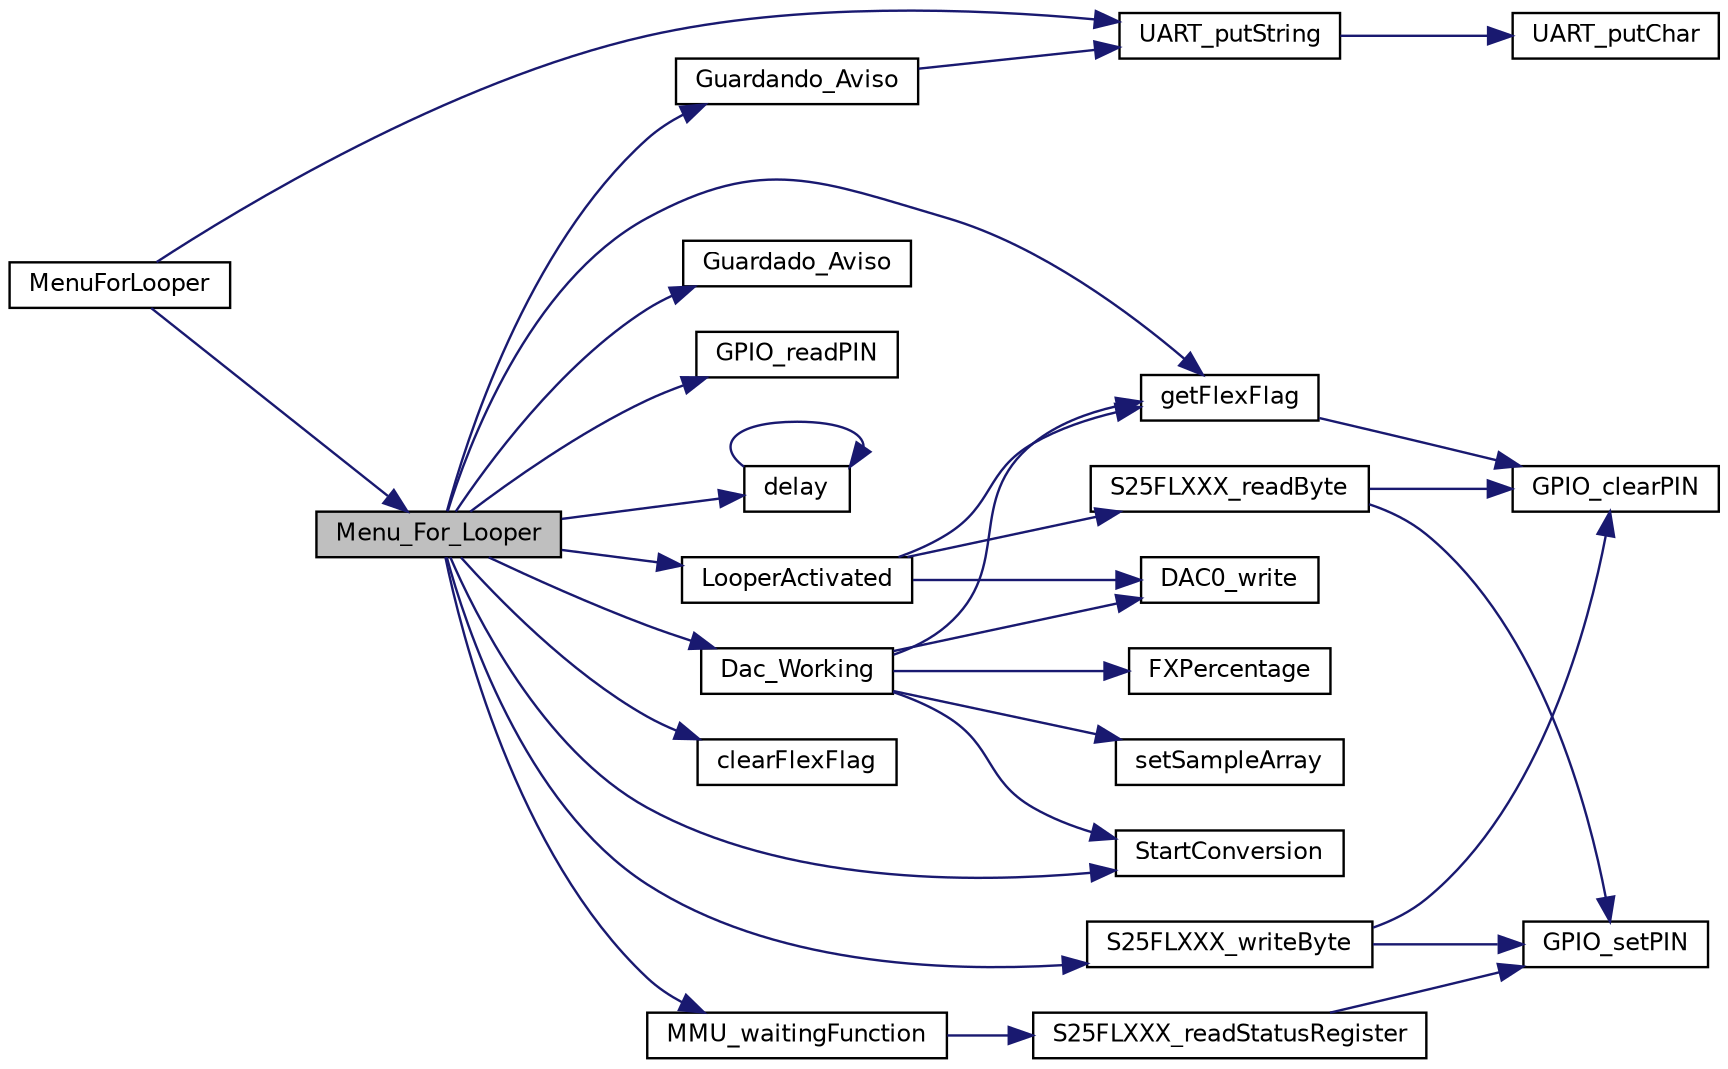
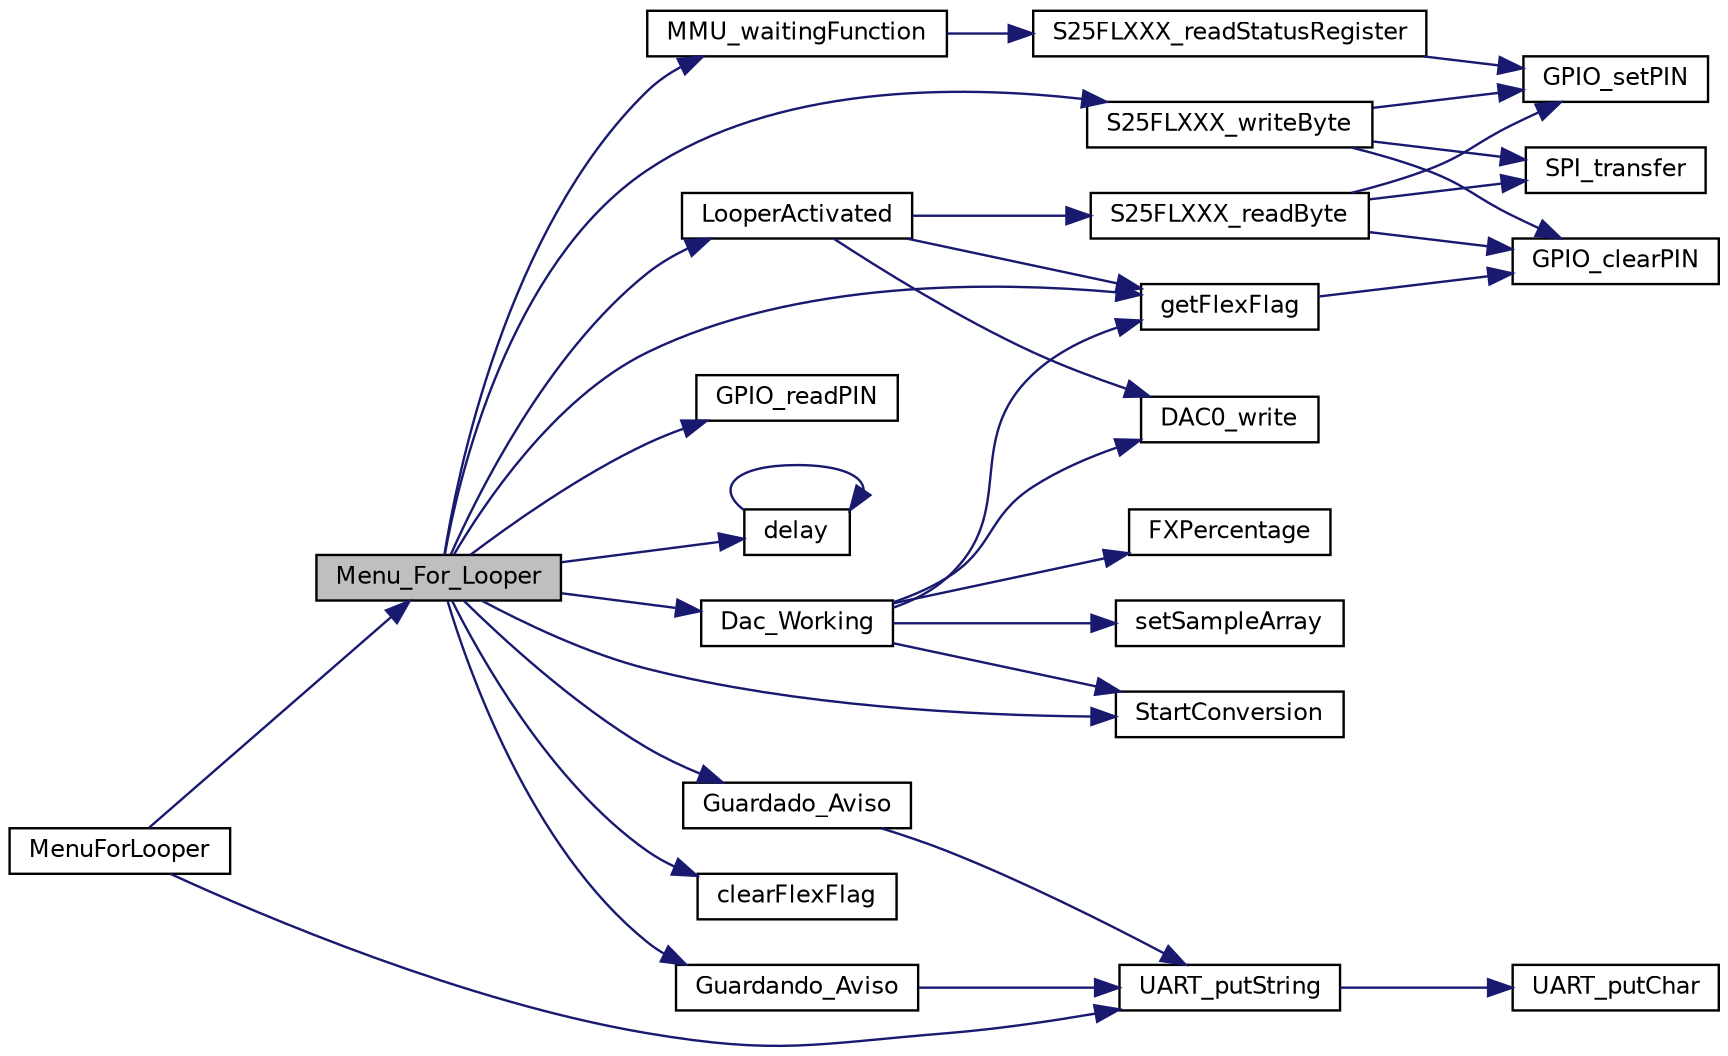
node "SPI_transfer": added
edge "Guardado_Aviso" -> "UART_putString": added
